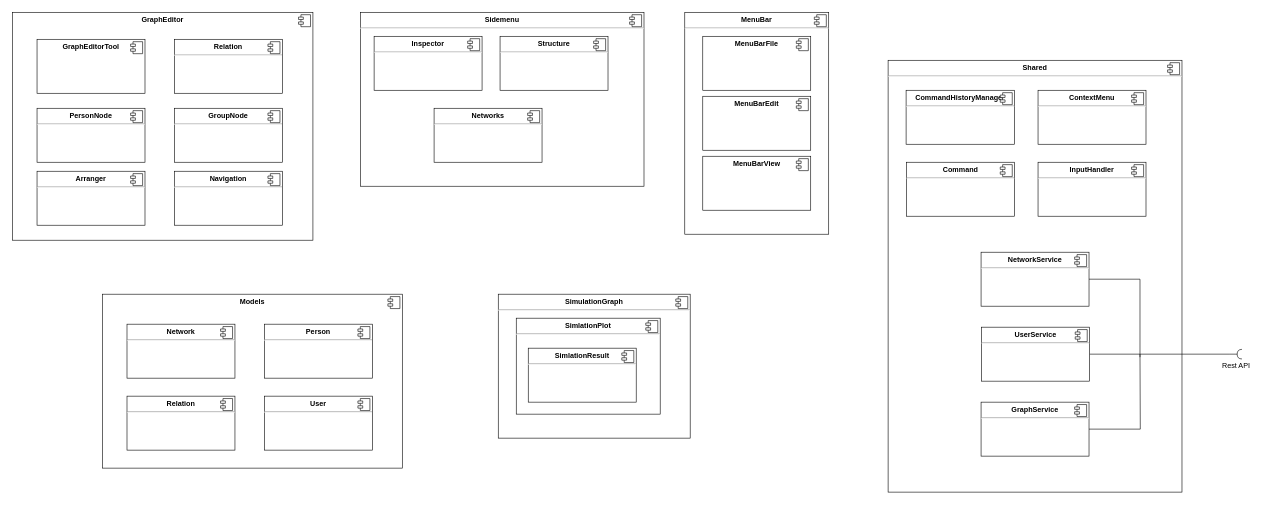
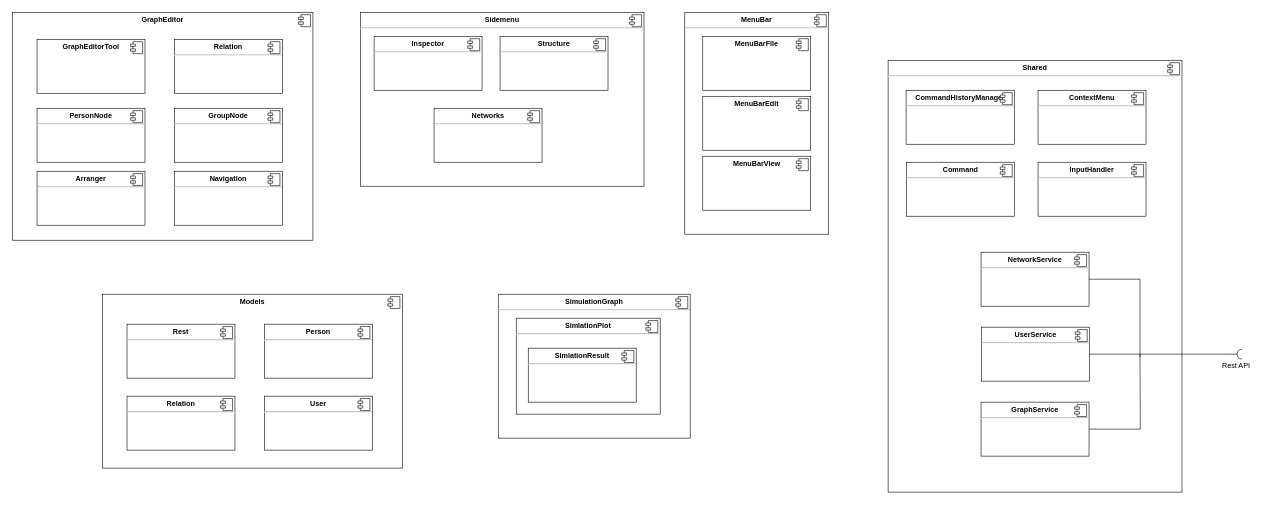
node "Network": label "Network" -> "Rest"
